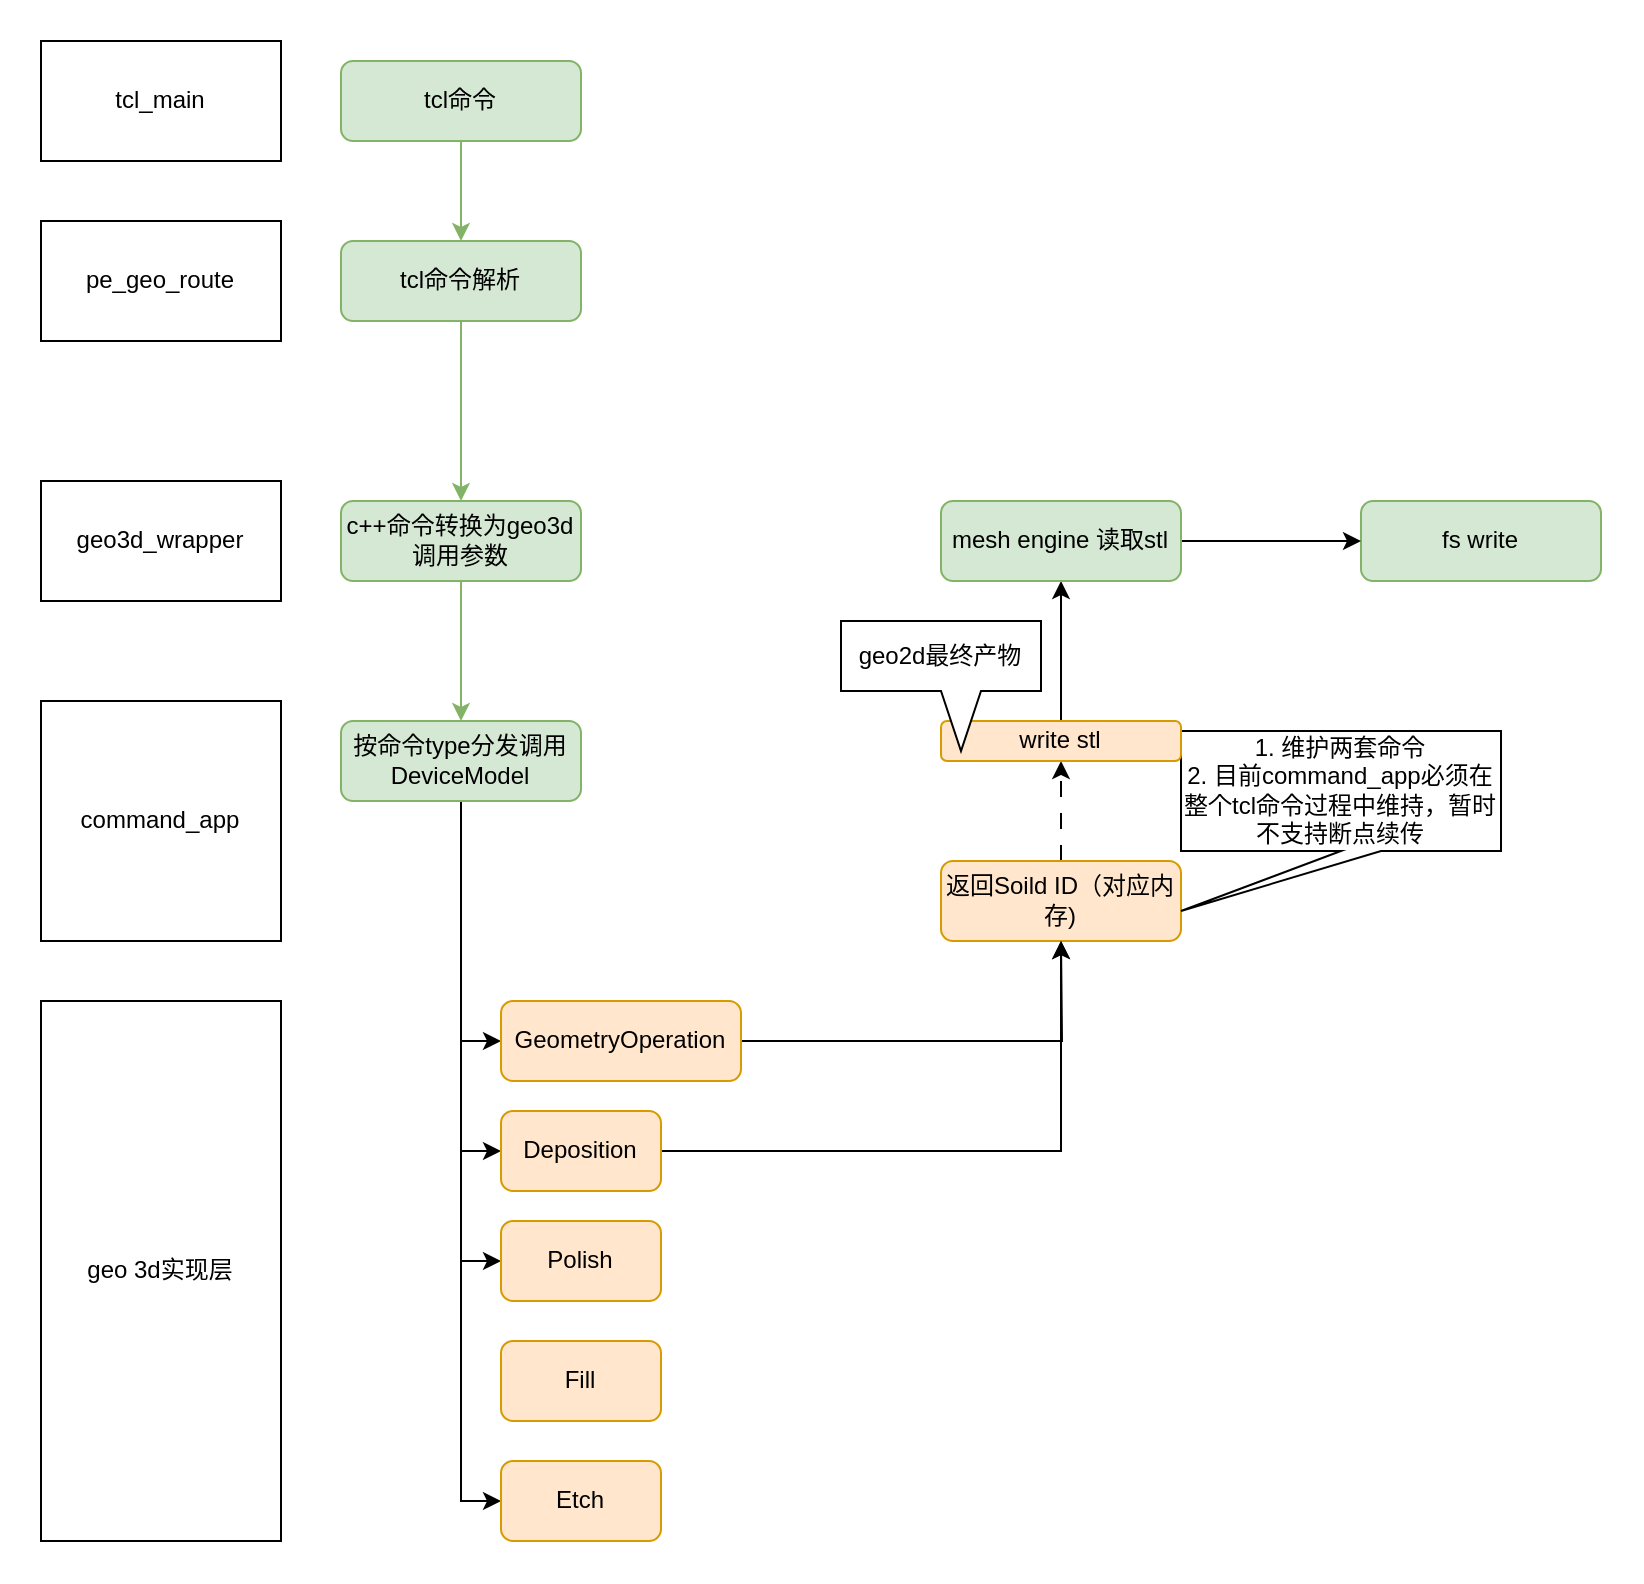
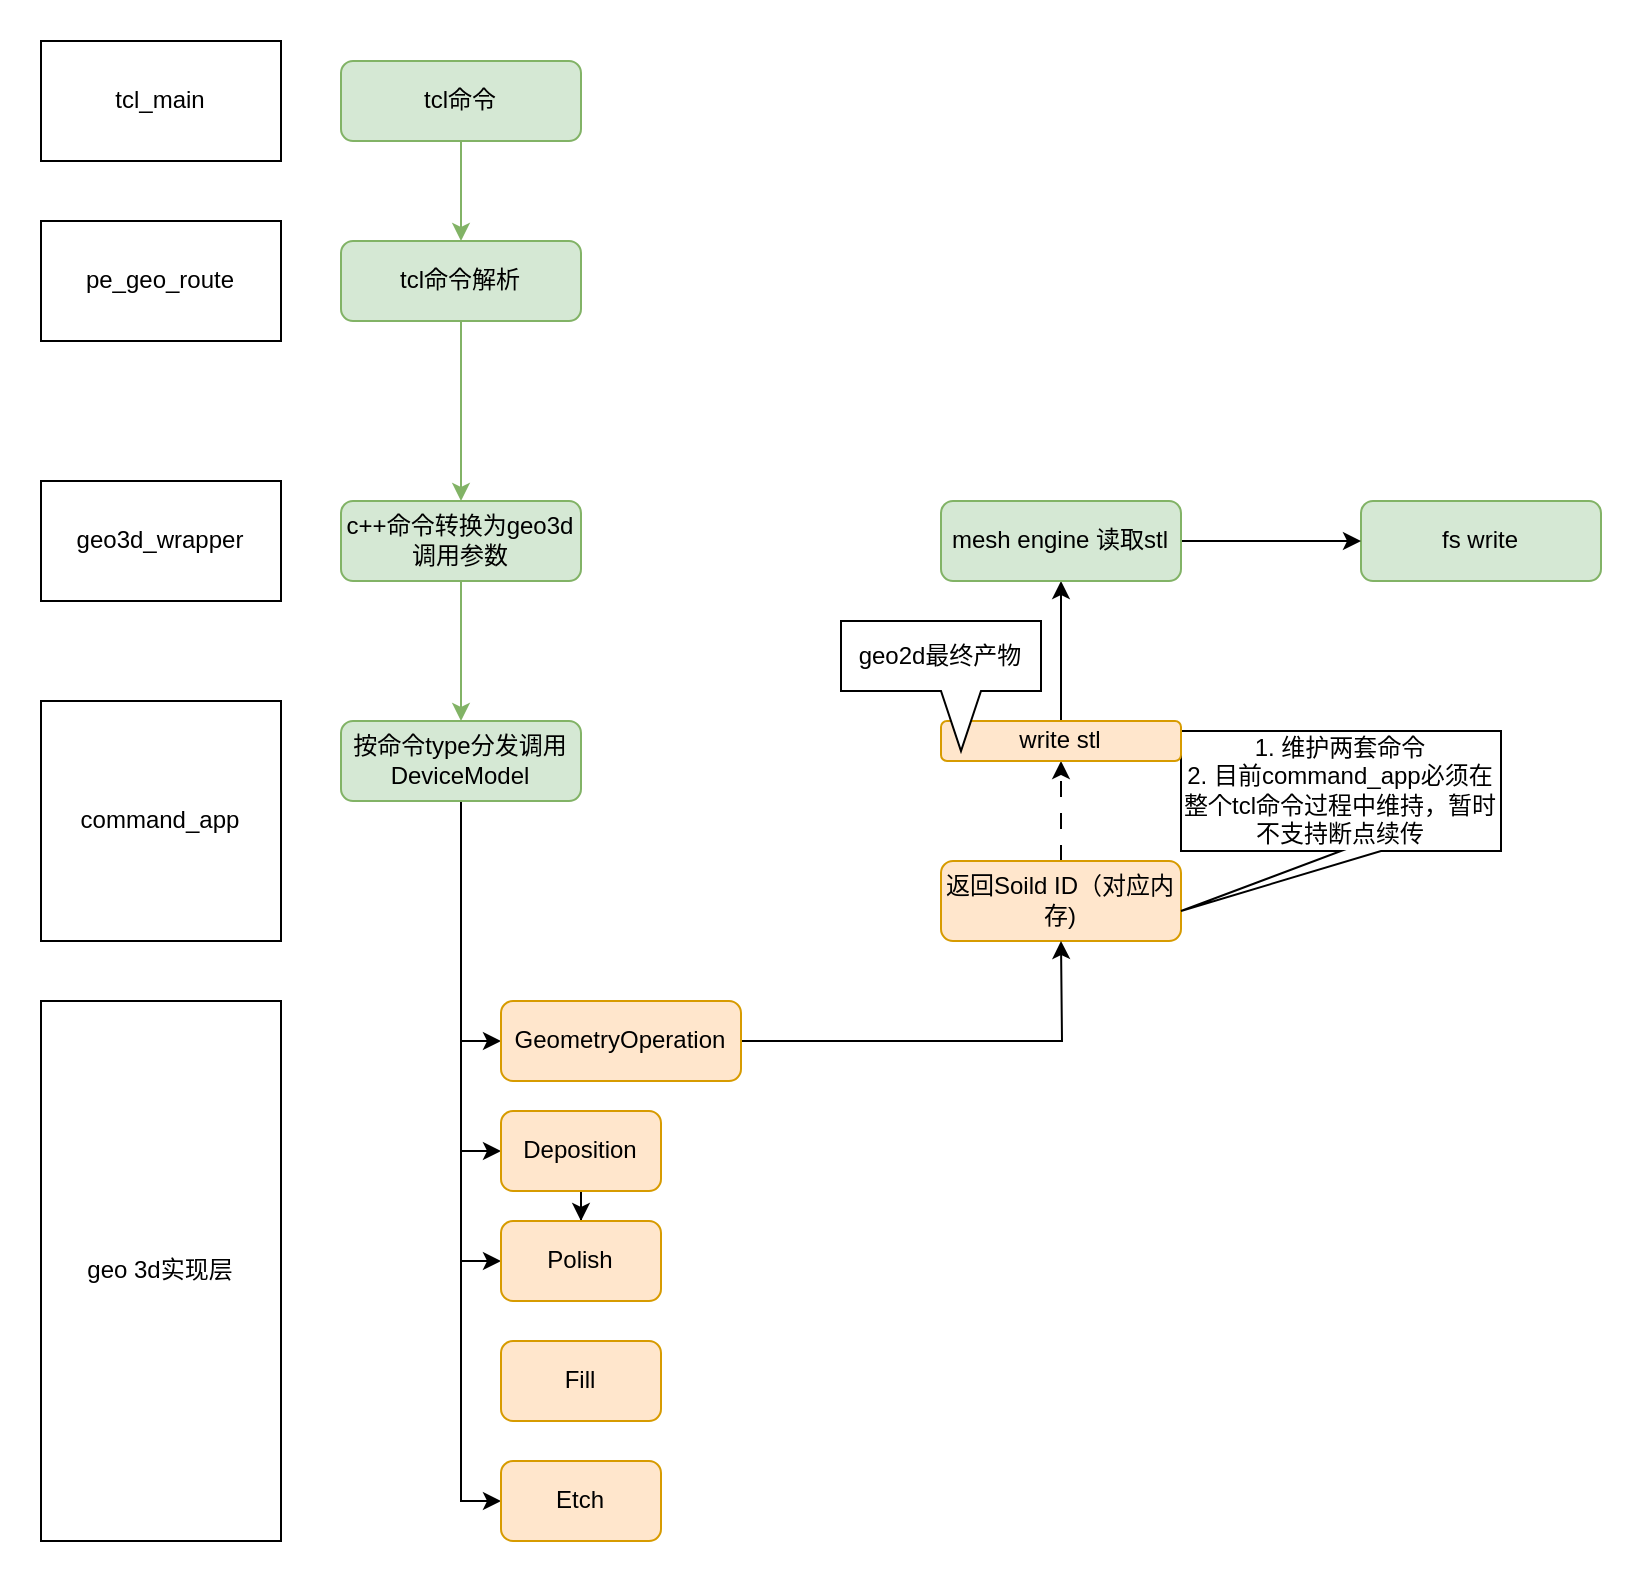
edge "Deposition" -> "返回Soild ID（对应内存)": now "Deposition" -> "Polish"
